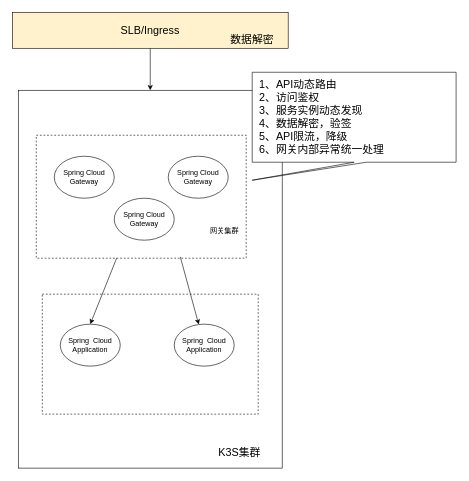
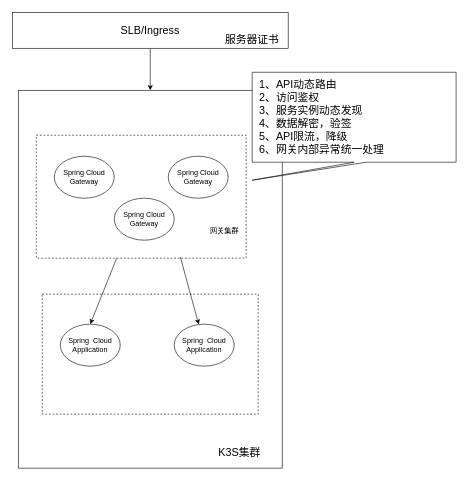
node "SLB/Ingress": fillcolor #fff2cc -> #ffffff
node "数据解密": label "数据解密" -> "服务器证书"
